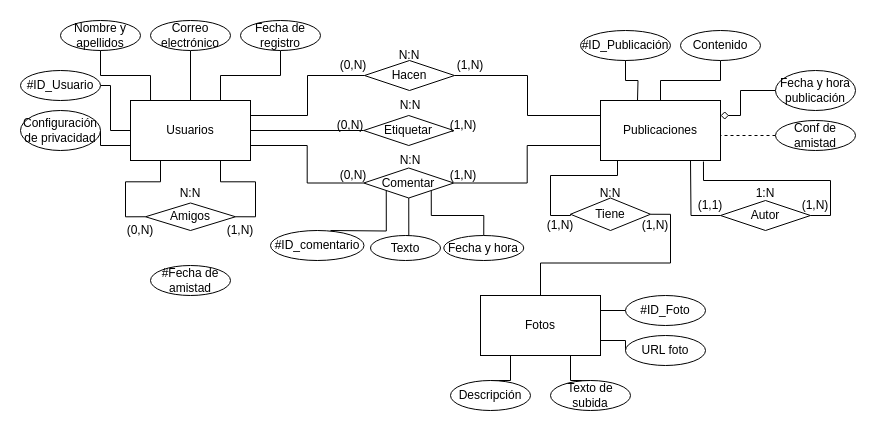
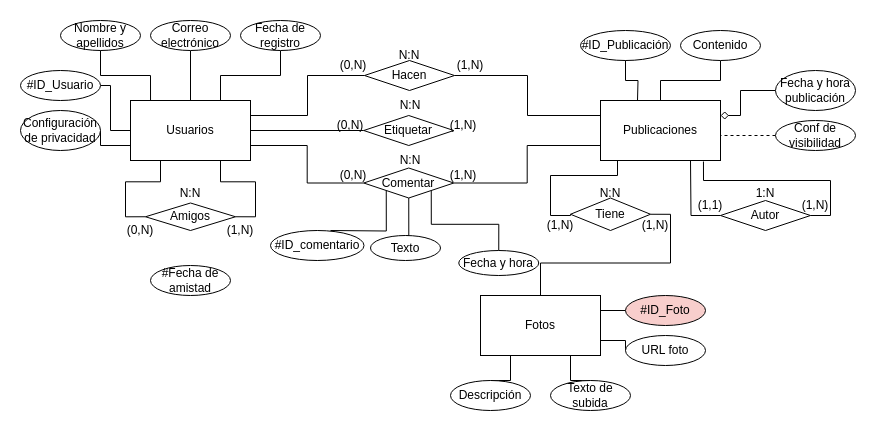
node "Conf de amistad": label "Conf de amistad" -> "Conf de visibilidad"
node "Fecha y hora": moved (484, 248) -> (499, 263)
node "#ID_Foto": fillcolor #ffffff -> #f8cecc
